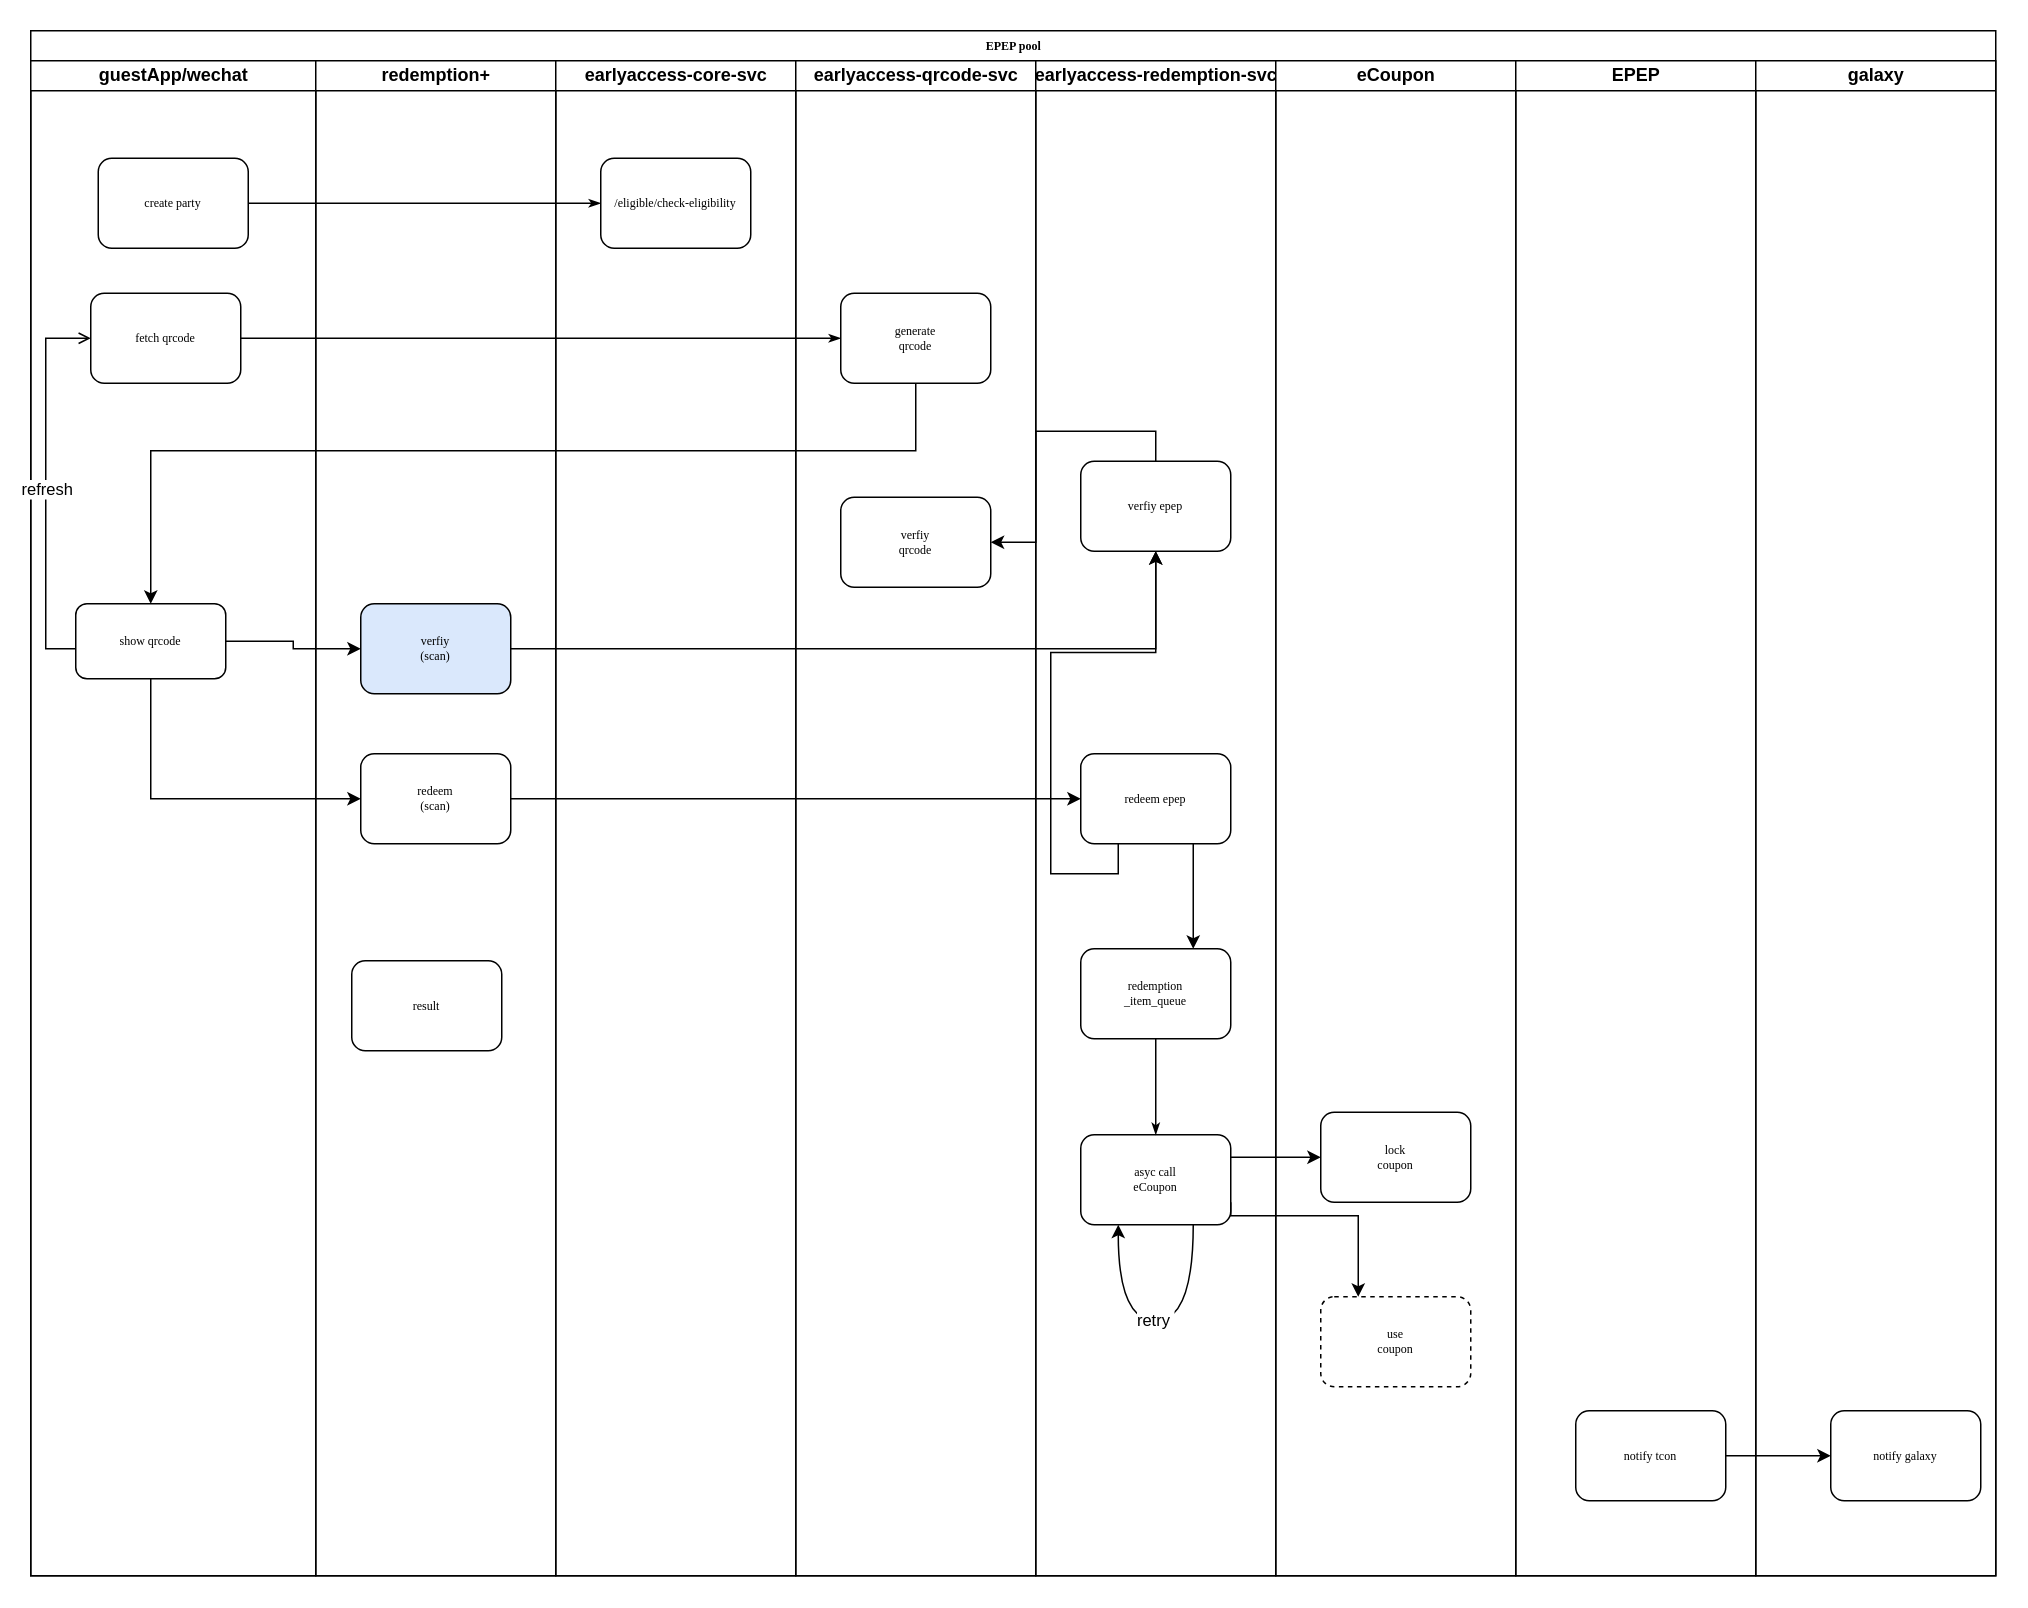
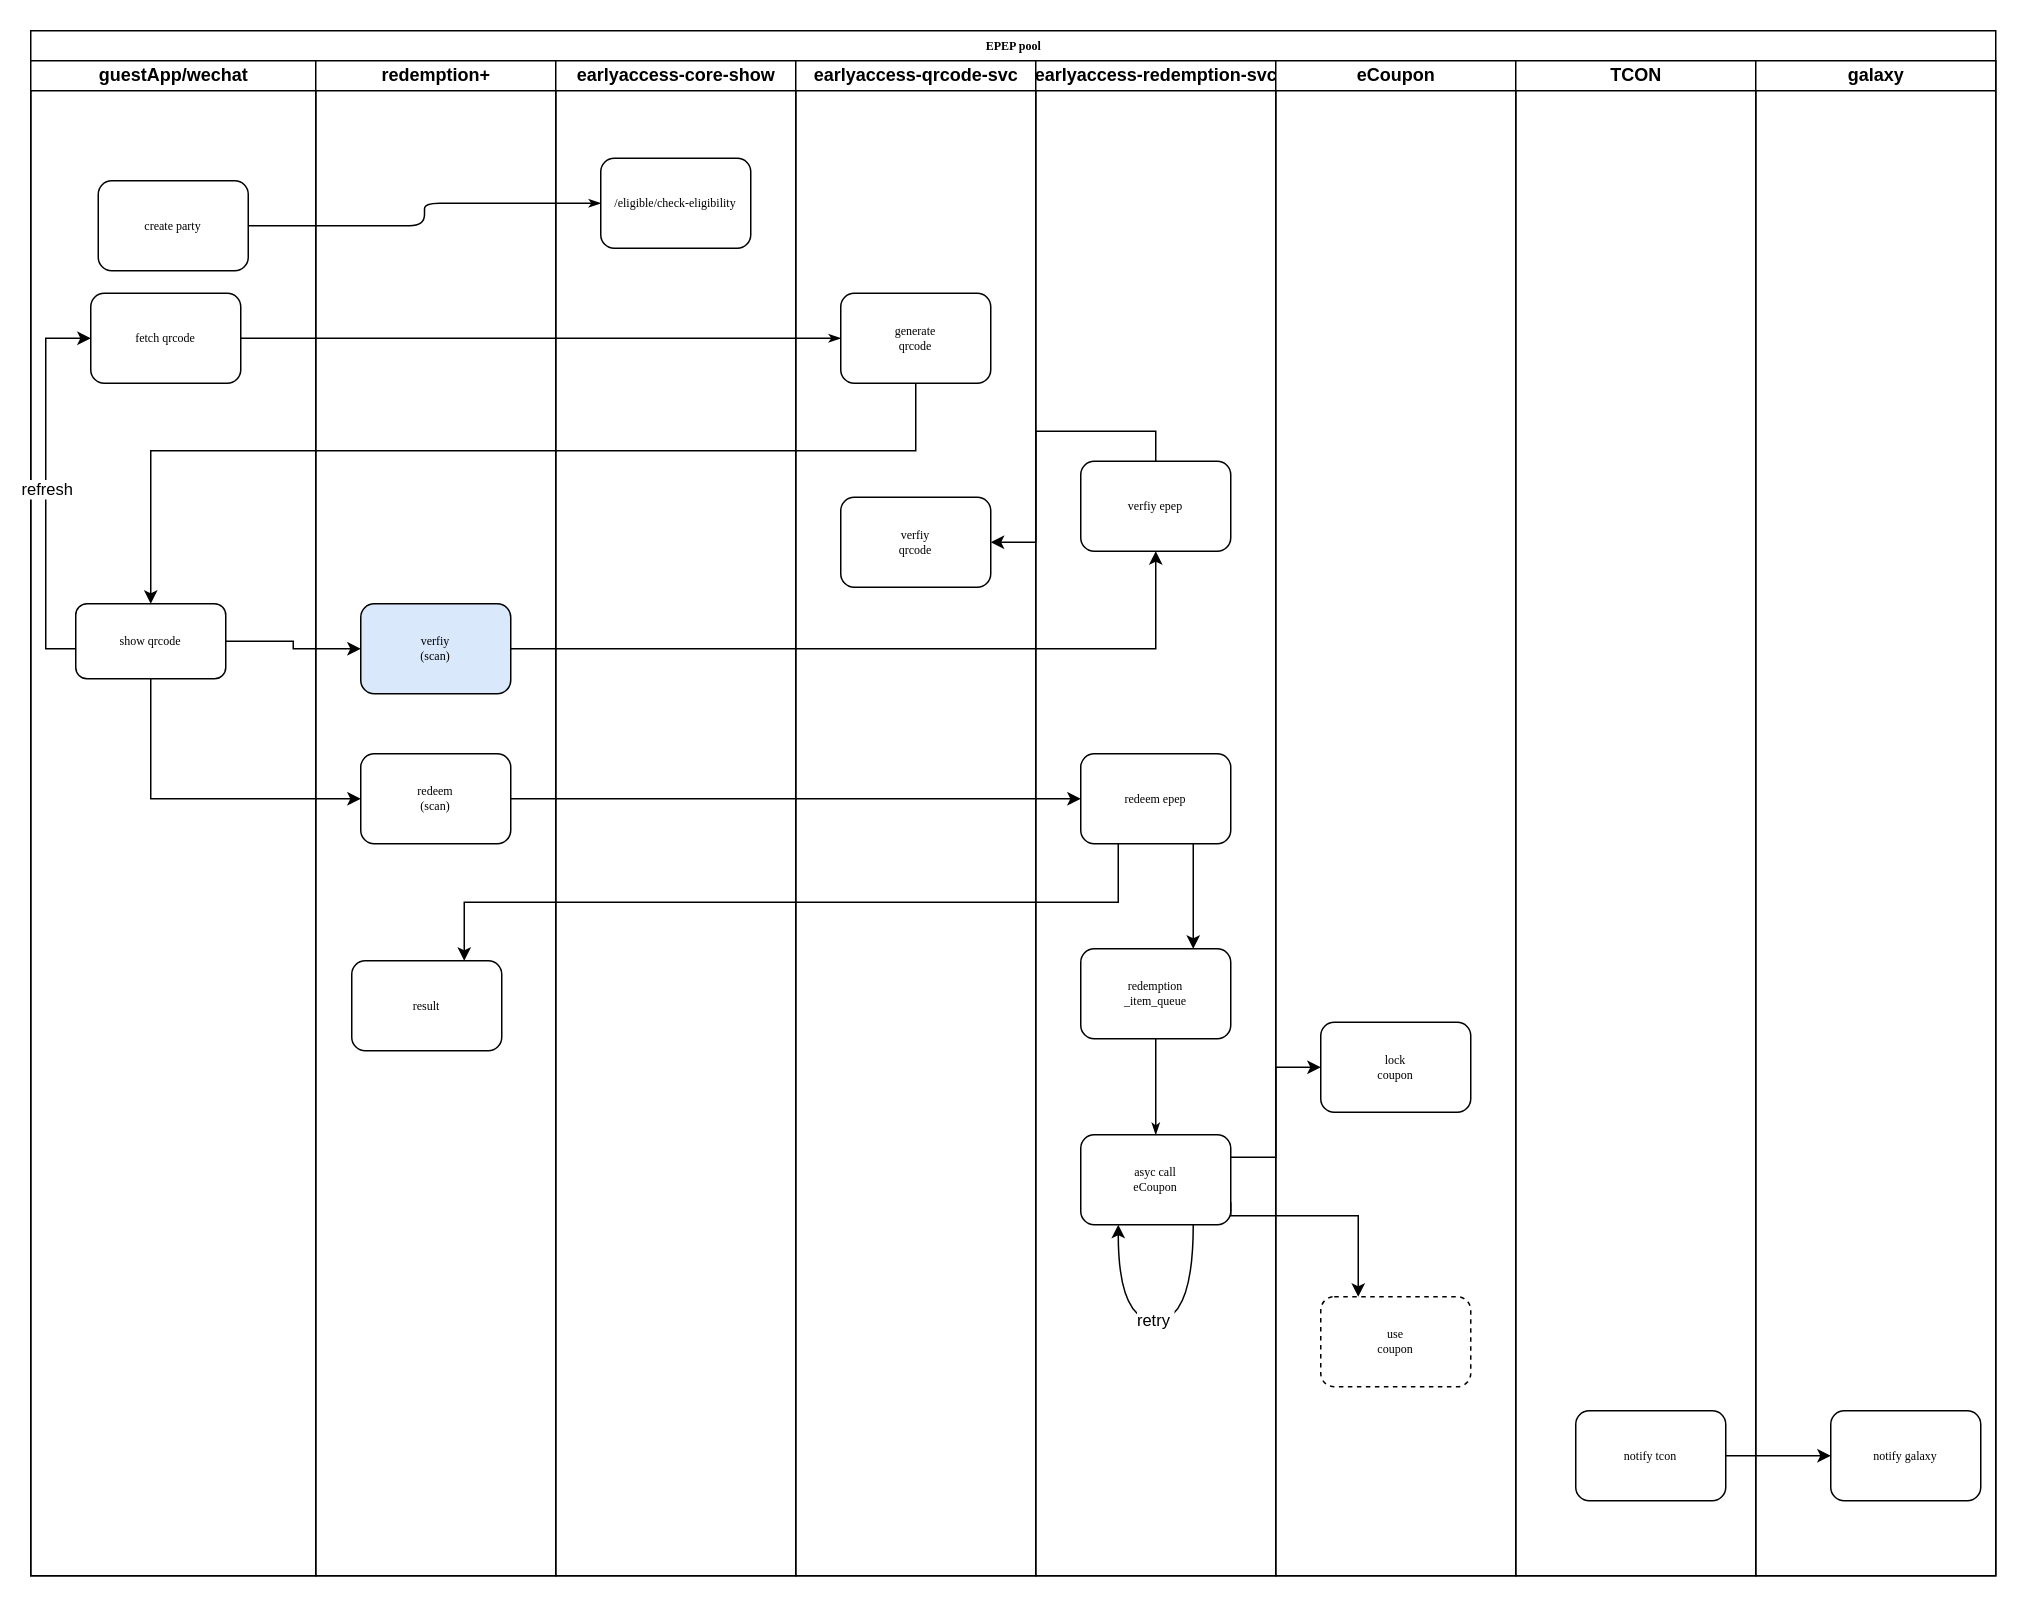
node "earlyaccess-core-svc": label "earlyaccess-core-svc" -> "earlyaccess-core-show"
node "EPEP": label "EPEP" -> "TCON"
node "create party": moved (173, 203) -> (173, 226)
edge "show qrcode" -> "fetch qrcode": arrowhead open -> classic
edge "redeem epep" -> "verfiy epep": now "redeem epep" -> "result"
node "lock coupon": moved (1396, 1157) -> (1396, 1067)
